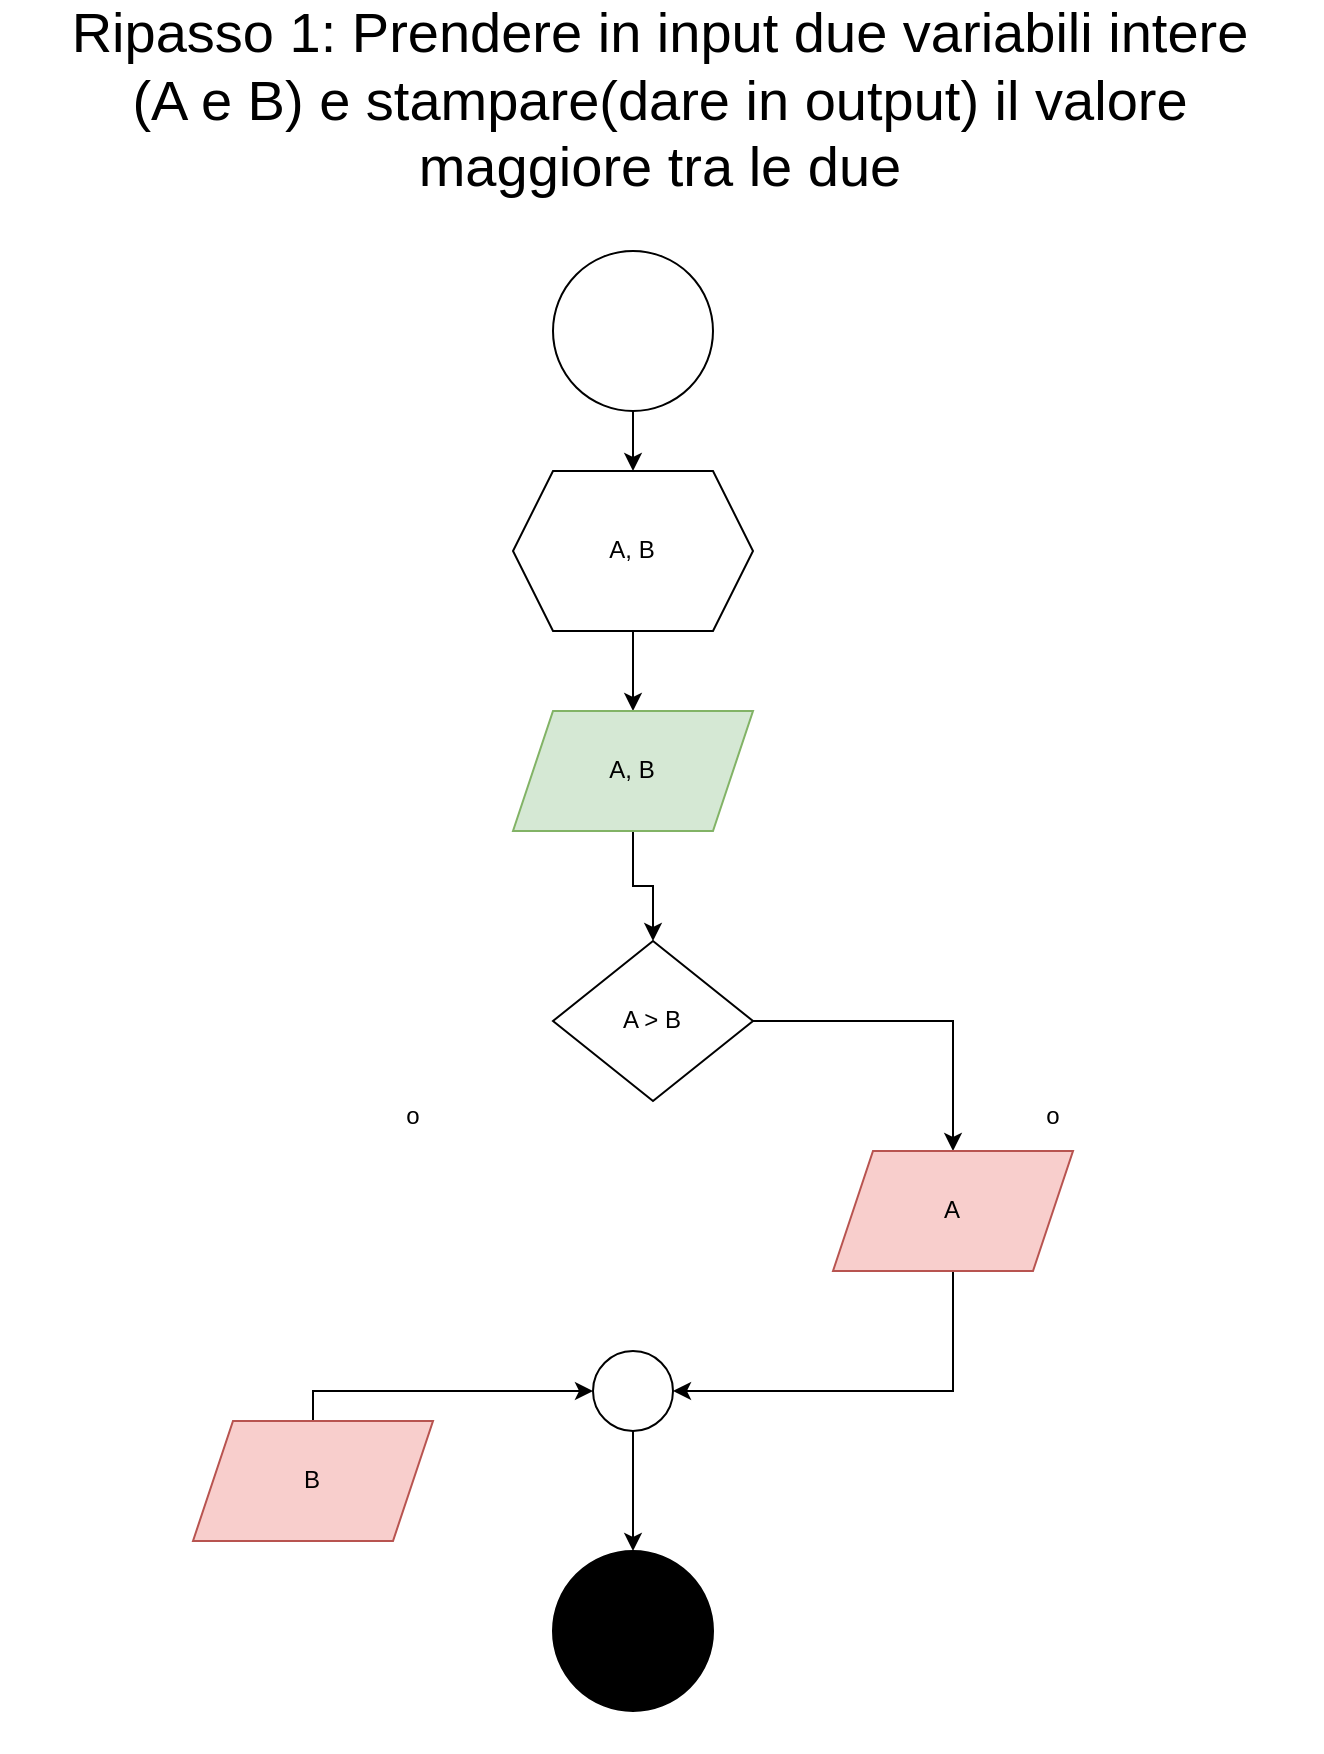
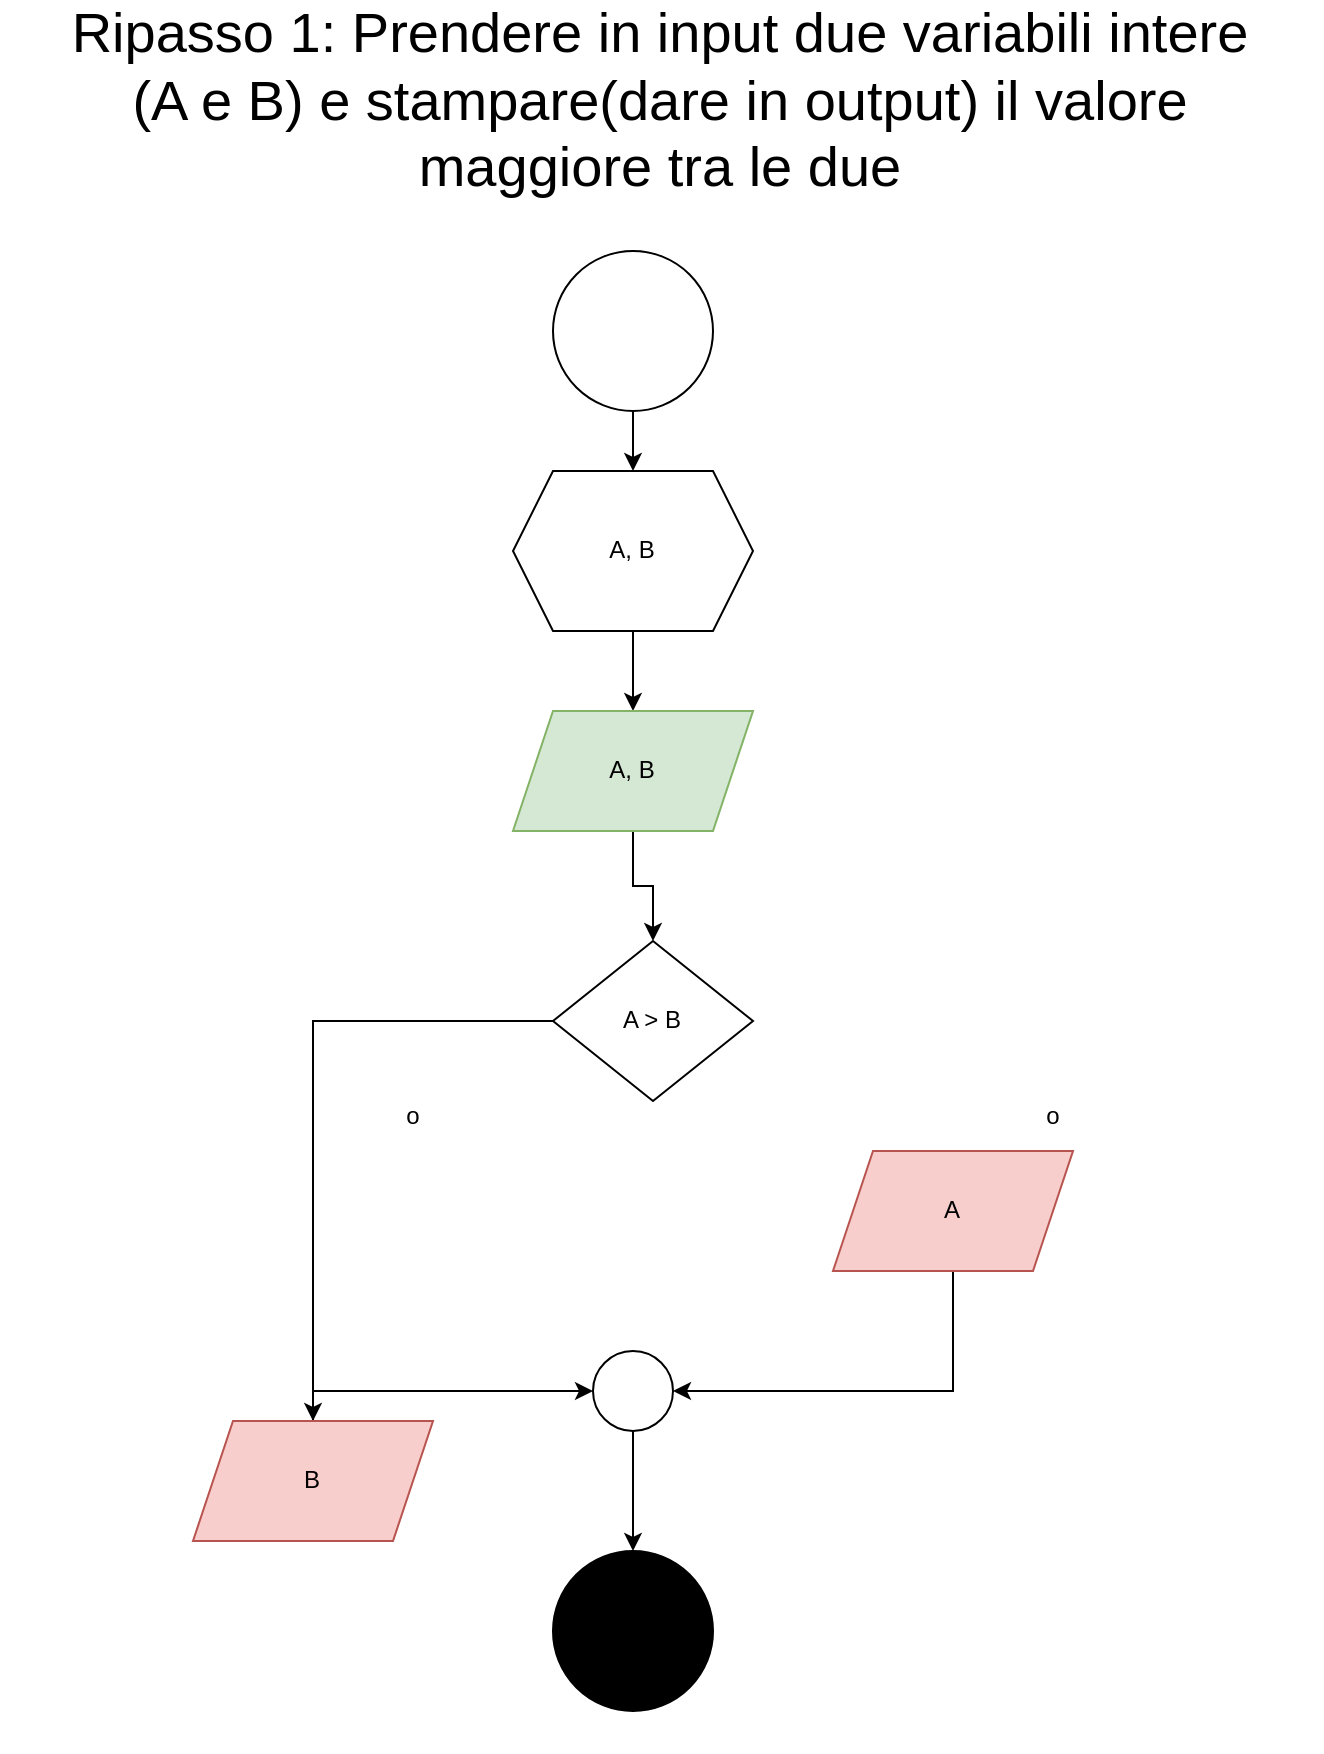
edge "A > B" -> "A": removed
edge "A > B" -> "B": added
